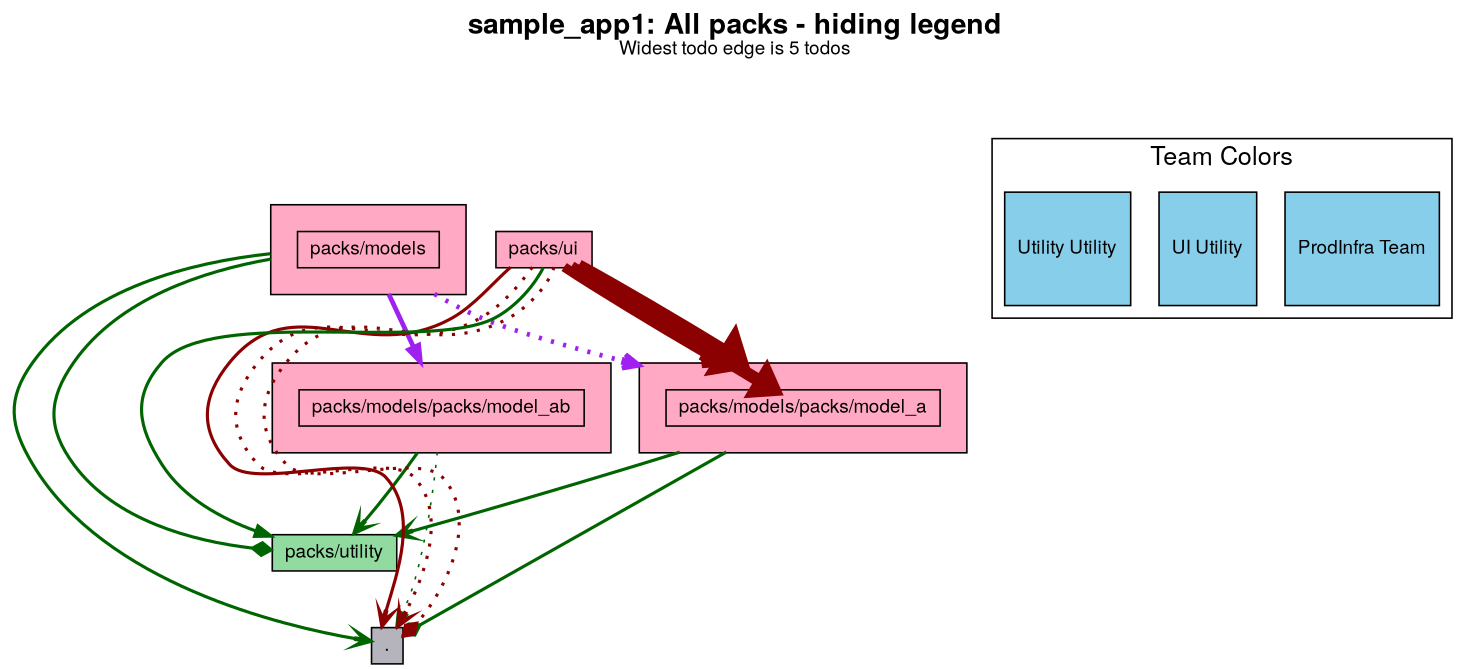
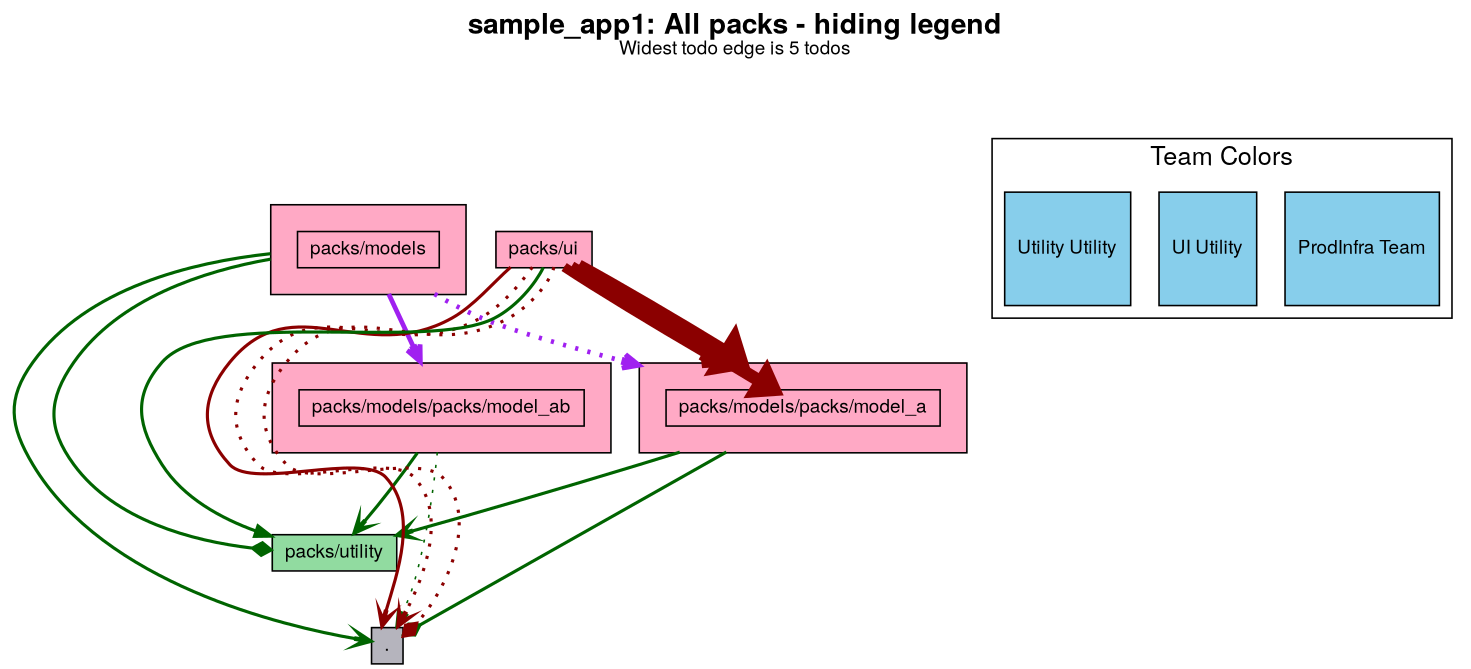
edge "packs/models" -> "packs/models/packs/model_ab": arrowhead normal -> vee
